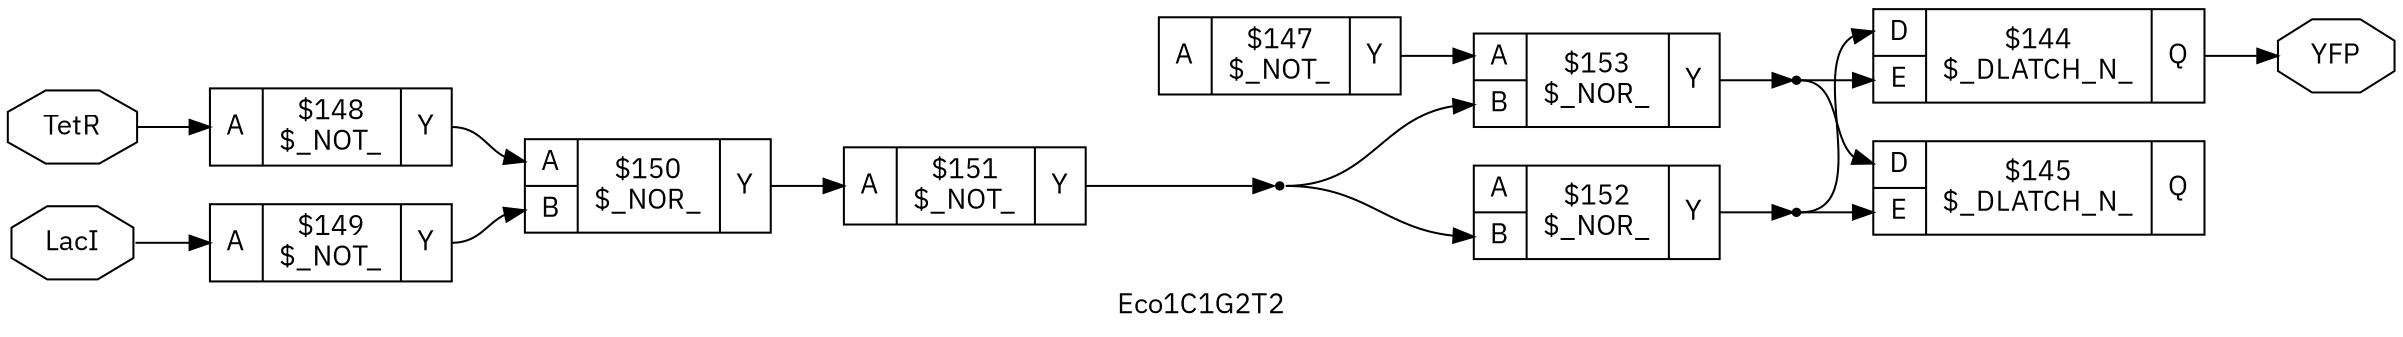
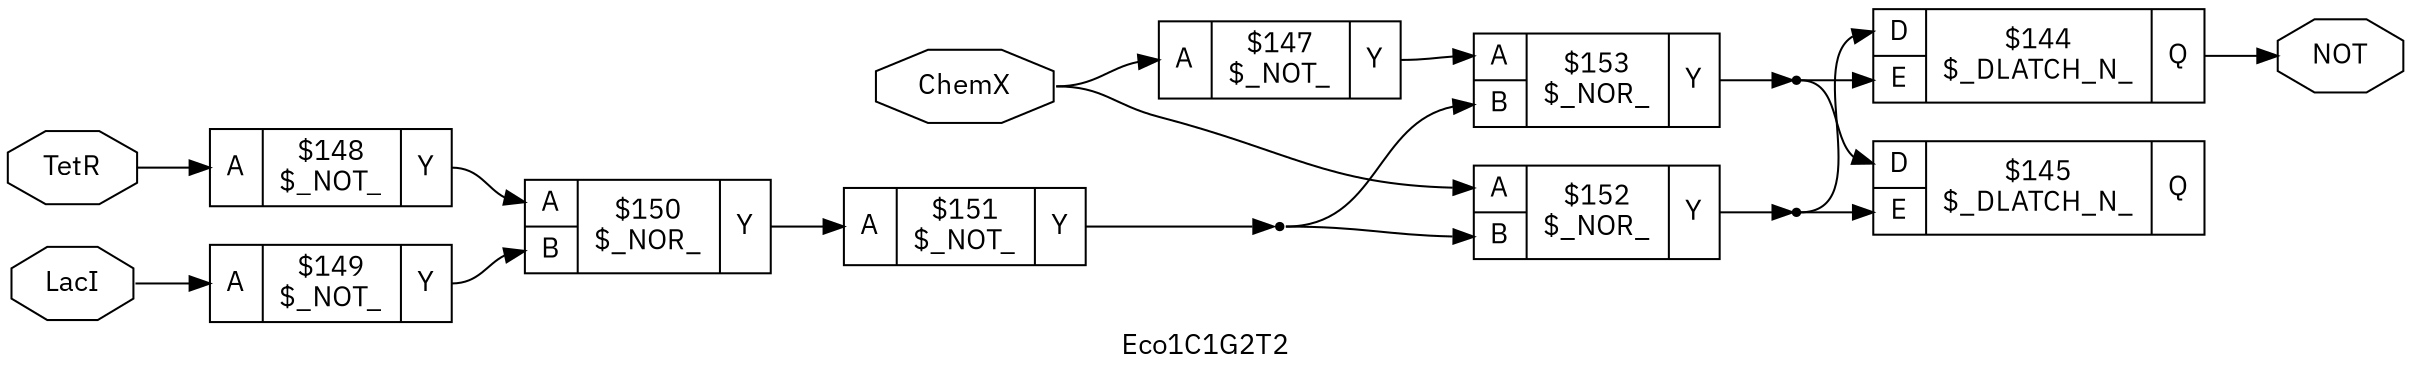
node "YFP": label "YFP" -> "NOT"
node "ChemX": added
